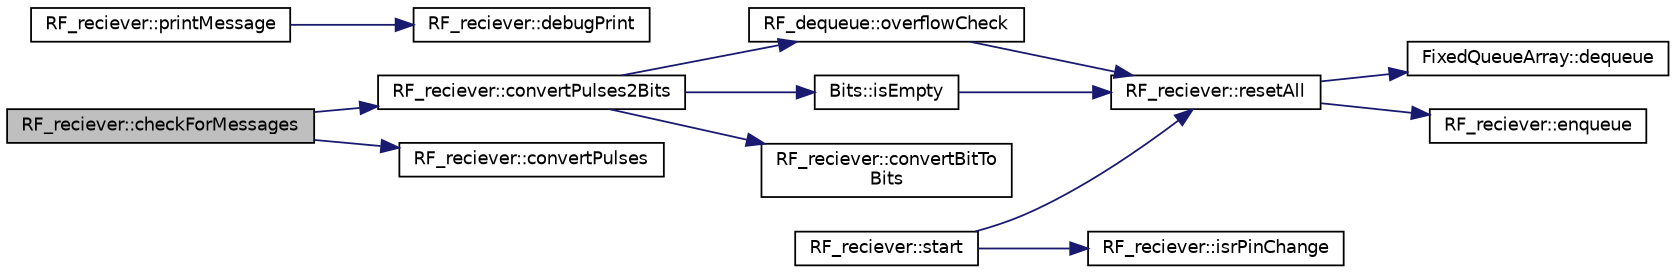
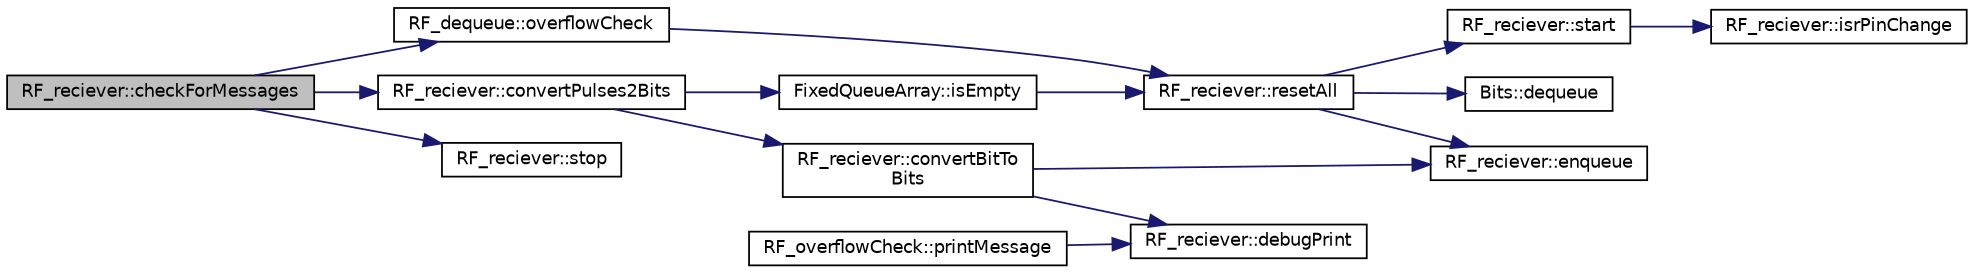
node "RF_reciever::printMessage": label "RF_reciever::printMessage" -> "RF_overflowCheck::printMessage"
node "FixedQueueArray::dequeue": label "FixedQueueArray::dequeue" -> "Bits::dequeue"
edge "RF_reciever::convertPulses2Bits" -> "RF_dequeue::overflowCheck": now "RF_reciever::checkForMessages" -> "RF_dequeue::overflowCheck"
node "Bits::isEmpty": label "Bits::isEmpty" -> "FixedQueueArray::isEmpty"
node "RF_reciever::convertPulses": label "RF_reciever::convertPulses" -> "RF_reciever::stop"
edge "RF_reciever::convertBitTo Bits" -> "RF_reciever::enqueue": added
edge "RF_reciever::start" -> "RF_reciever::resetAll": reversed
edge "RF_reciever::convertBitTo Bits" -> "RF_reciever::debugPrint": added
